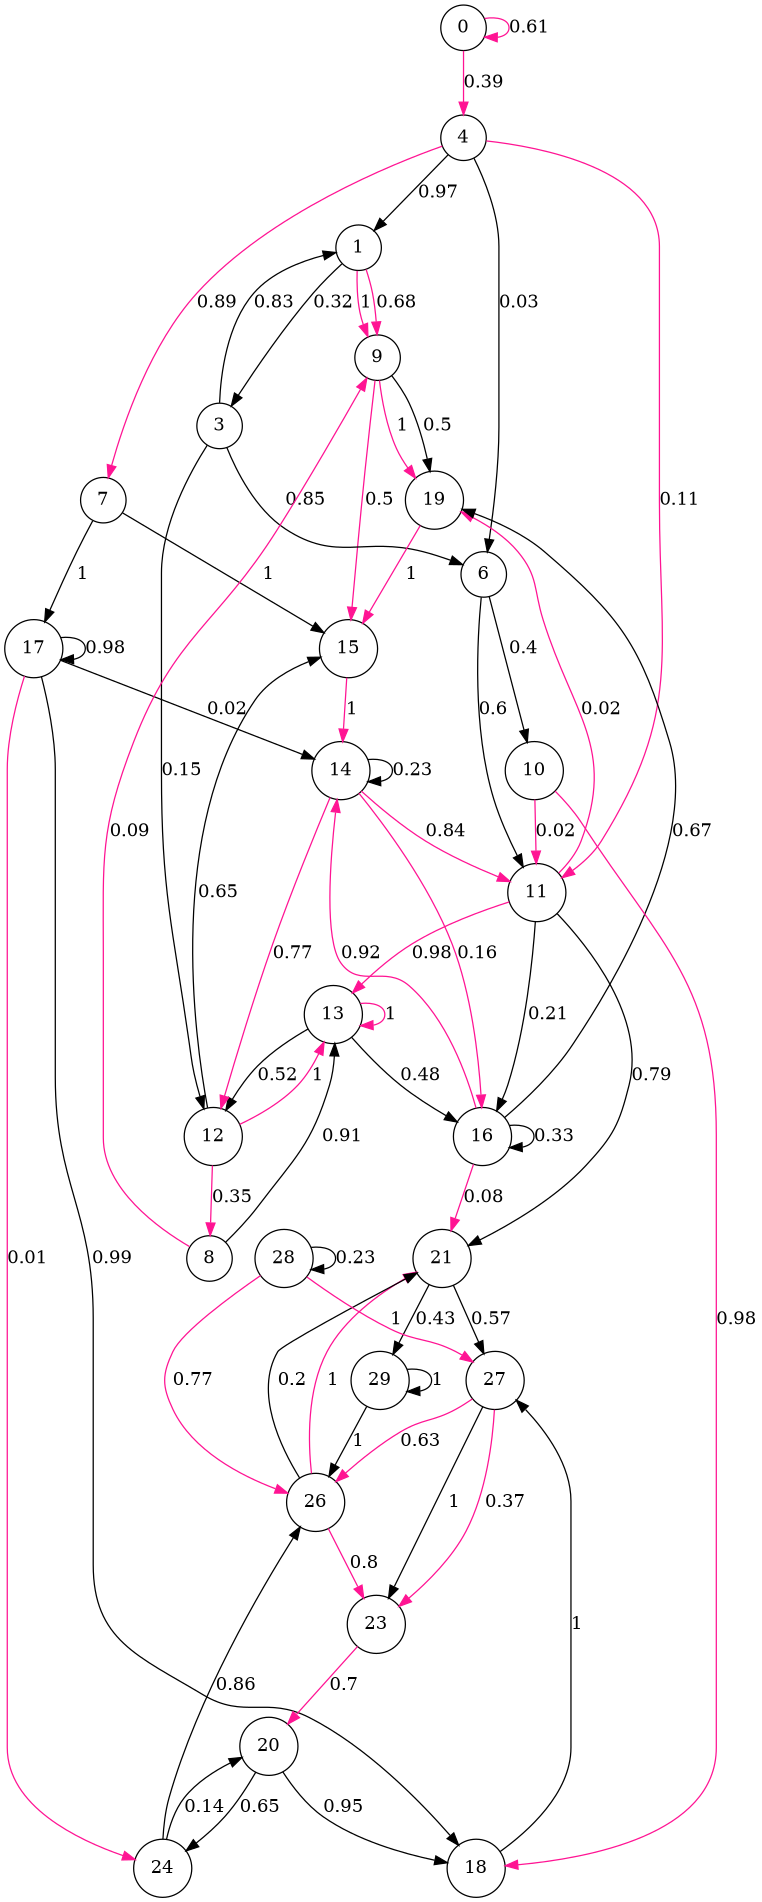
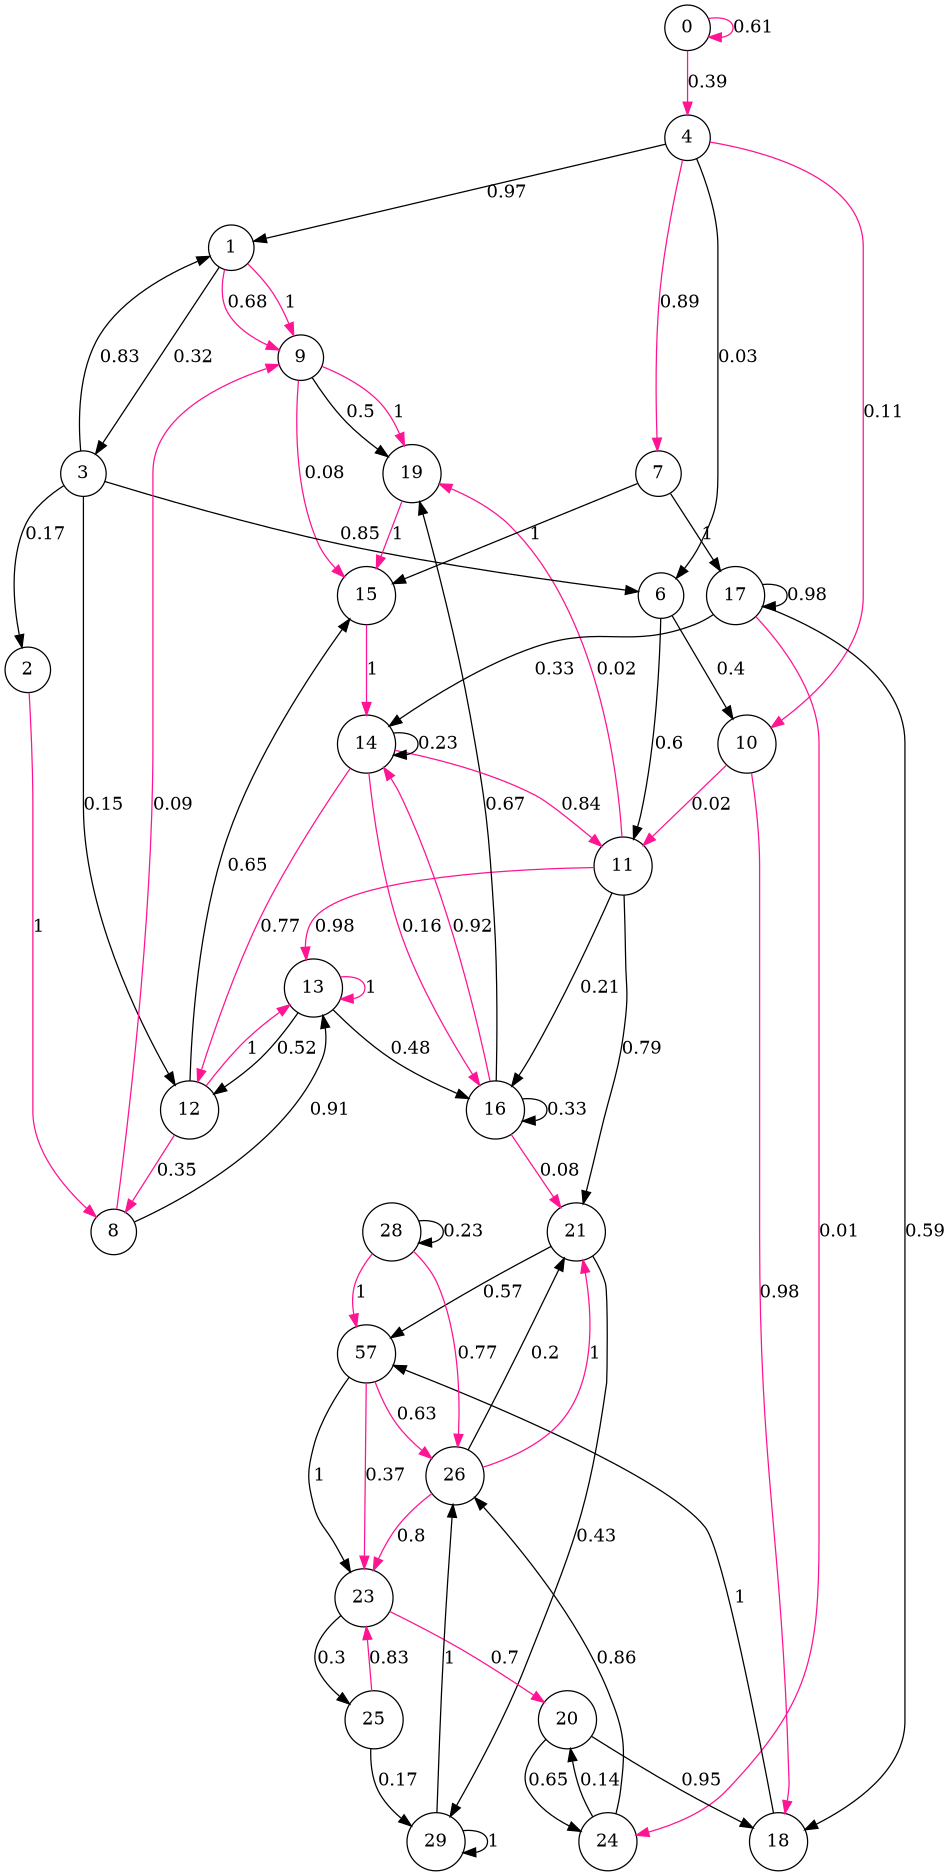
edge "4" -> "11": now "4" -> "10"
edge "9" -> "15": label "0.5" -> "0.08"
node "2": added
edge "17" -> "14": label "0.02" -> "0.33"
edge "17" -> "18": label "0.99" -> "0.59"
node "27": label "27" -> "57"
node "25": added
